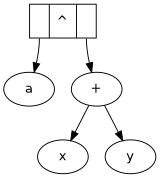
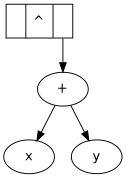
node "a": removed
